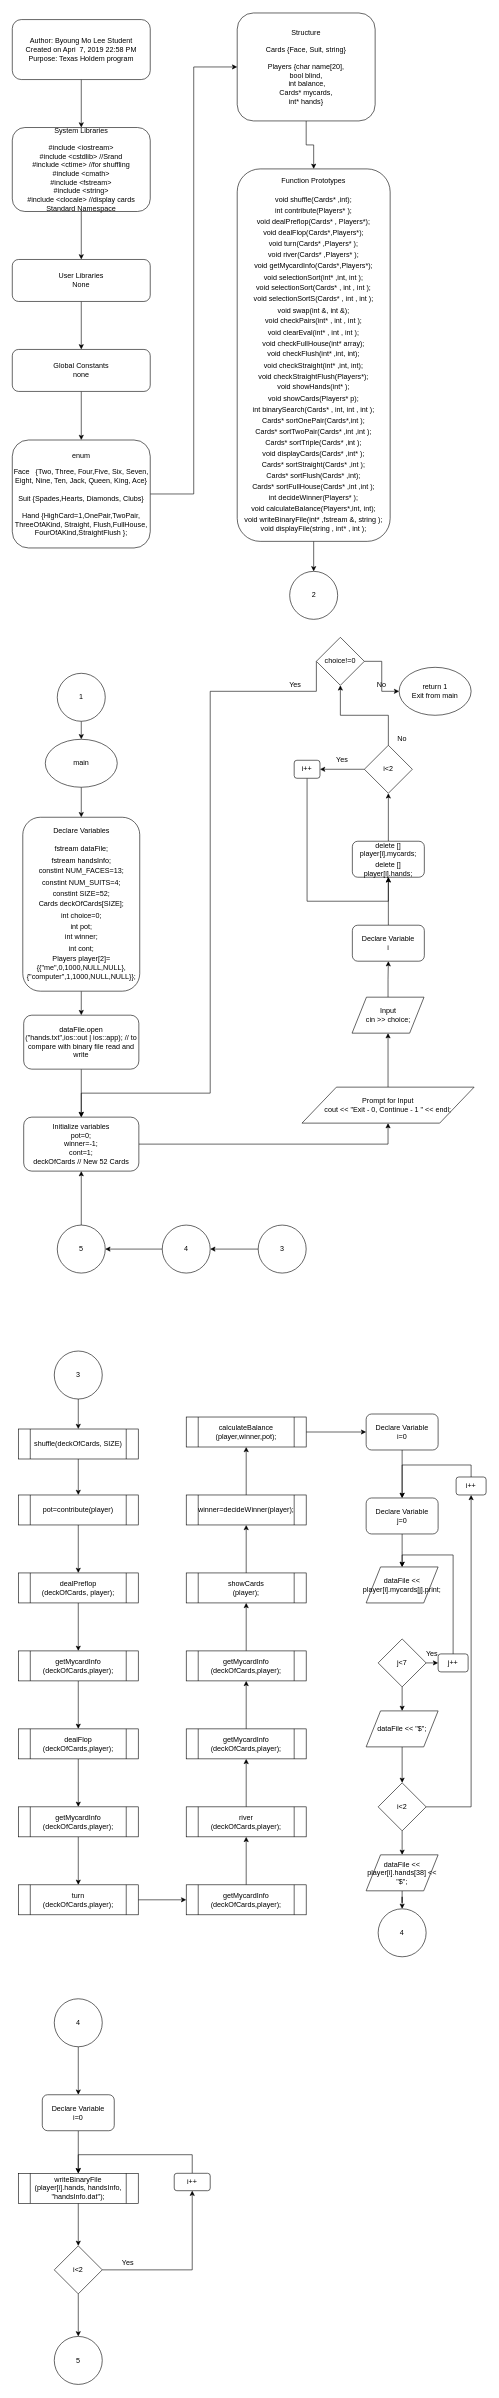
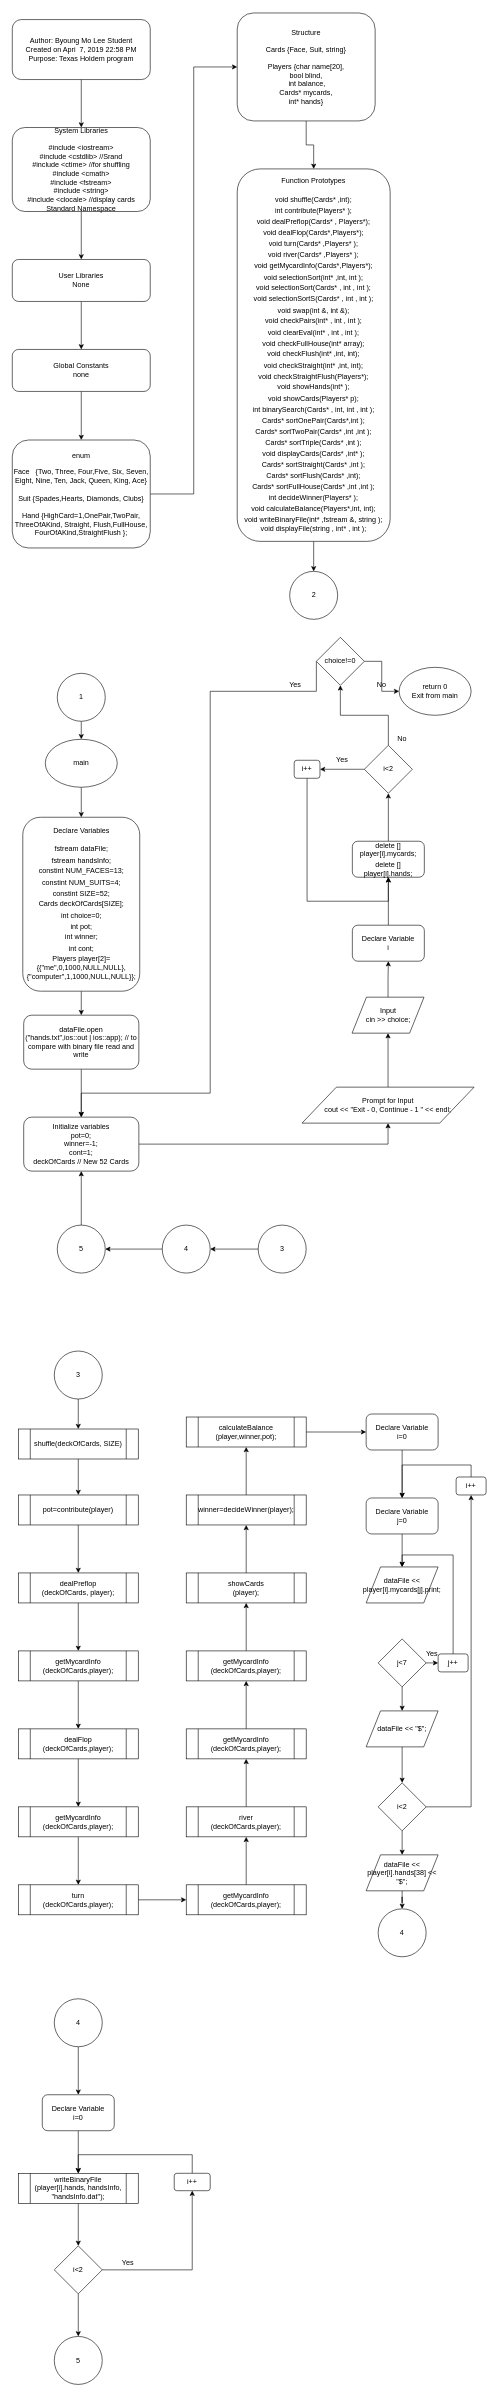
node "return 1 Exit from main": label "return 1 Exit from main" -> "return 0 Exit from main"
